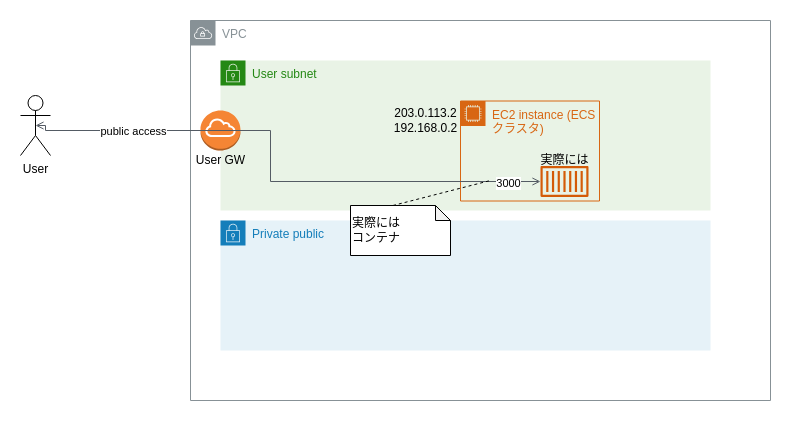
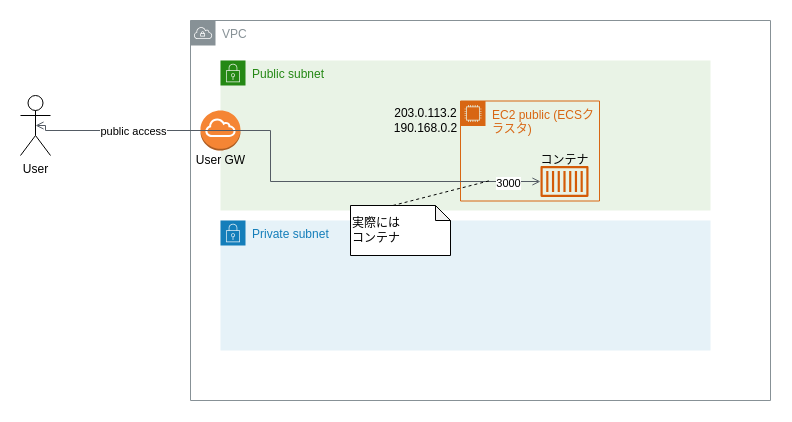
node "User subnet": label "User subnet" -> "Public subnet"
node "203.0.113.2 192.168.0.2": label "203.0.113.2 192.168.0.2" -> "203.0.113.2 190.168.0.2"
node "EC2 instance (ECSクラスタ)": label "EC2 instance (ECSクラスタ)" -> "EC2 public (ECSクラスタ)"
node "実際には": label "実際には" -> "コンテナ"
node "Private public": label "Private public" -> "Private subnet"
